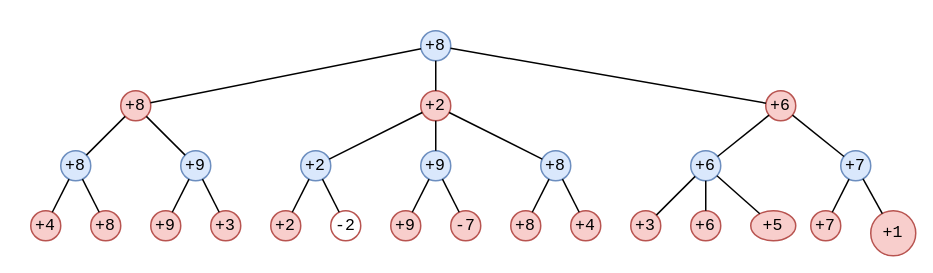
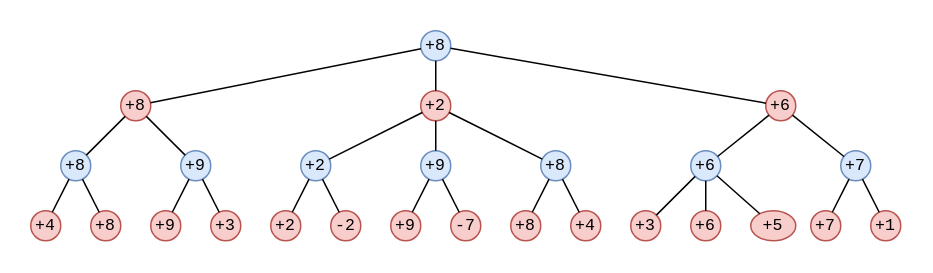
node "-2": fillcolor #ffffff -> #f8cecc
node "+1": size 45x45 -> 30x30
